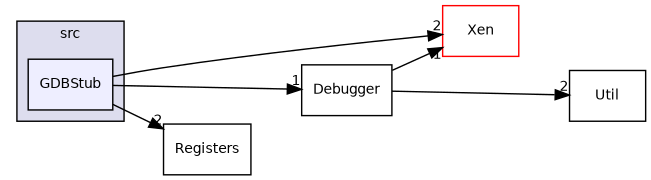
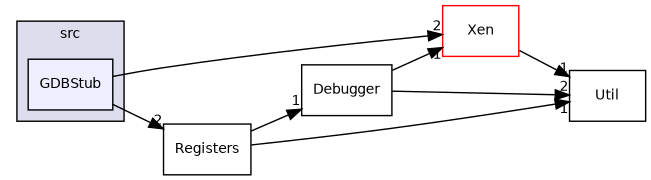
edge "Xen" -> "Util": added
edge "GDBStub" -> "Debugger": now "Registers" -> "Debugger"
edge "Registers" -> "Util": added
